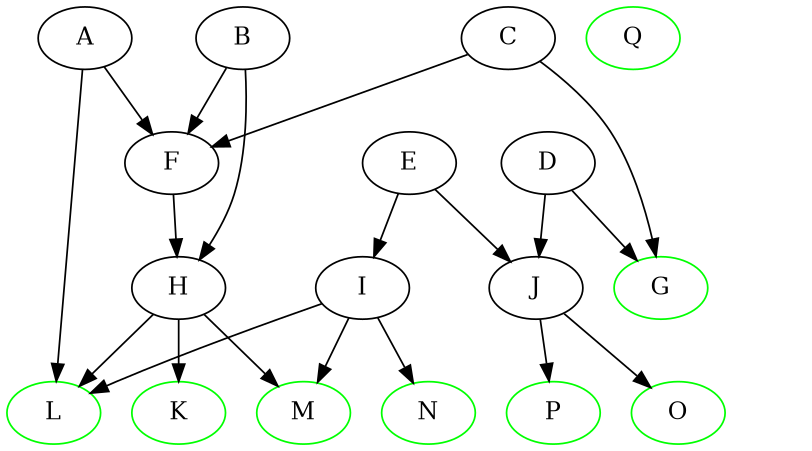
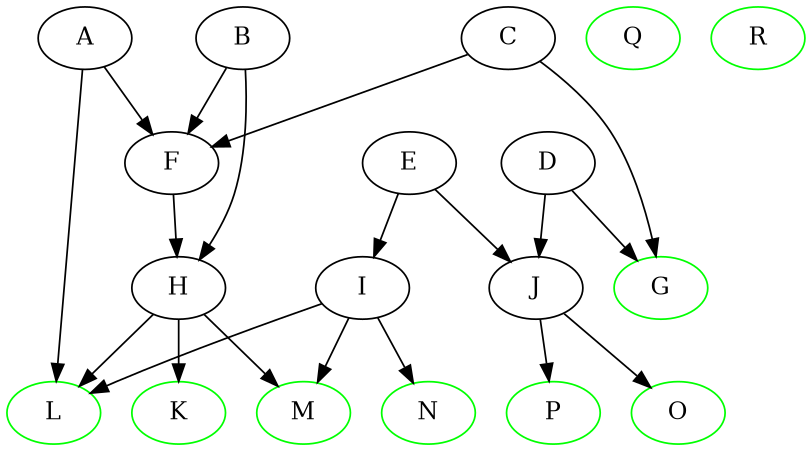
node "R": added
